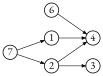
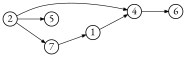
edge "6" -> "4": reversed
edge "7" -> "2": reversed
node "3": label "3" -> "5"
